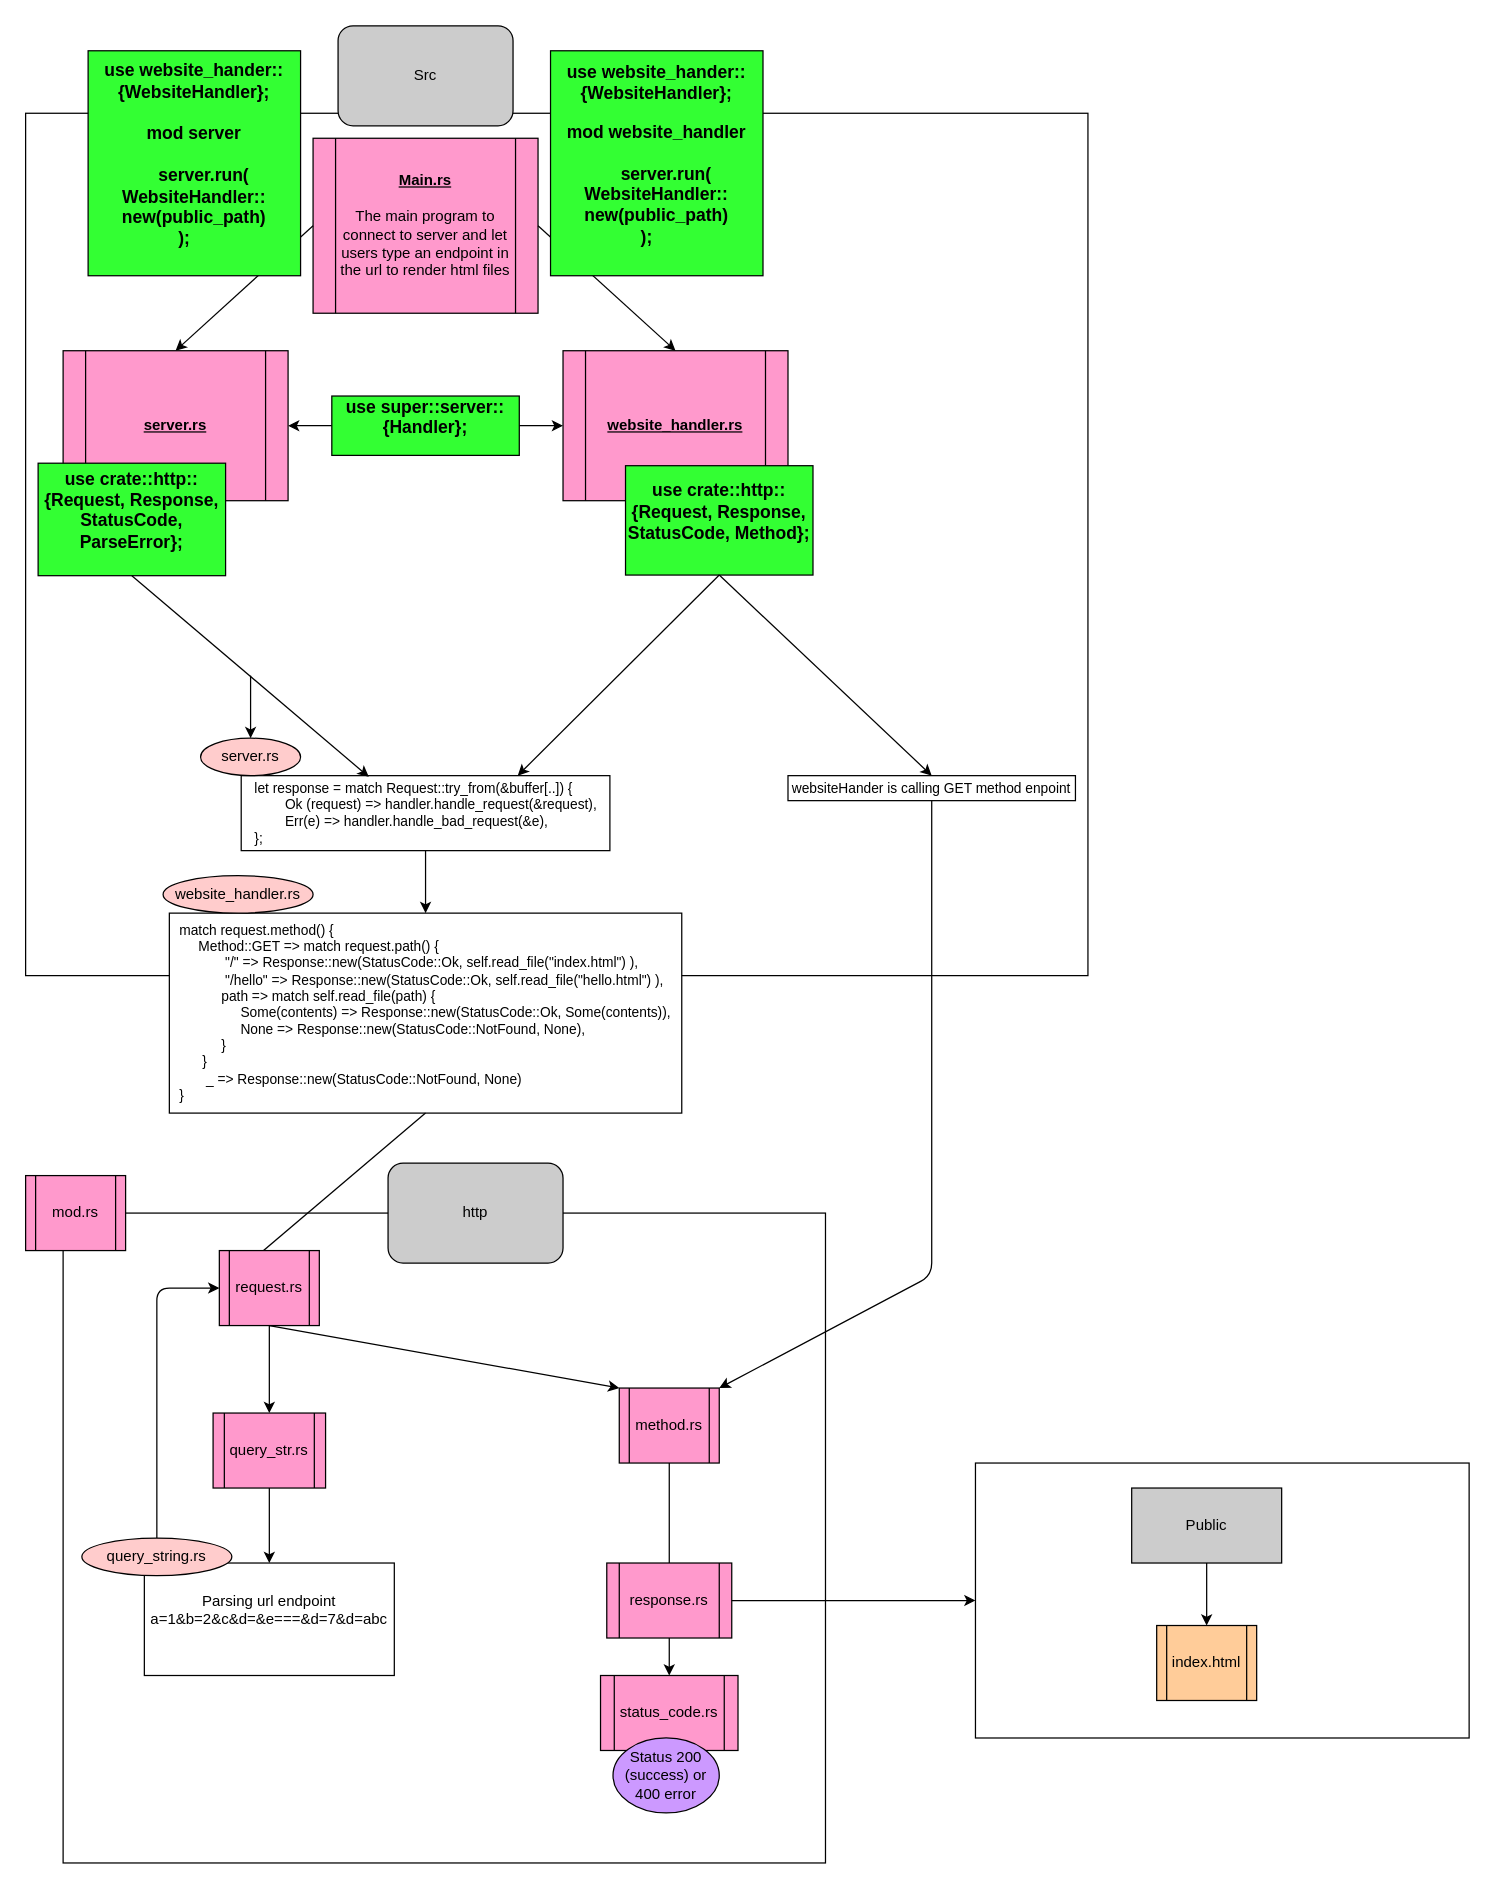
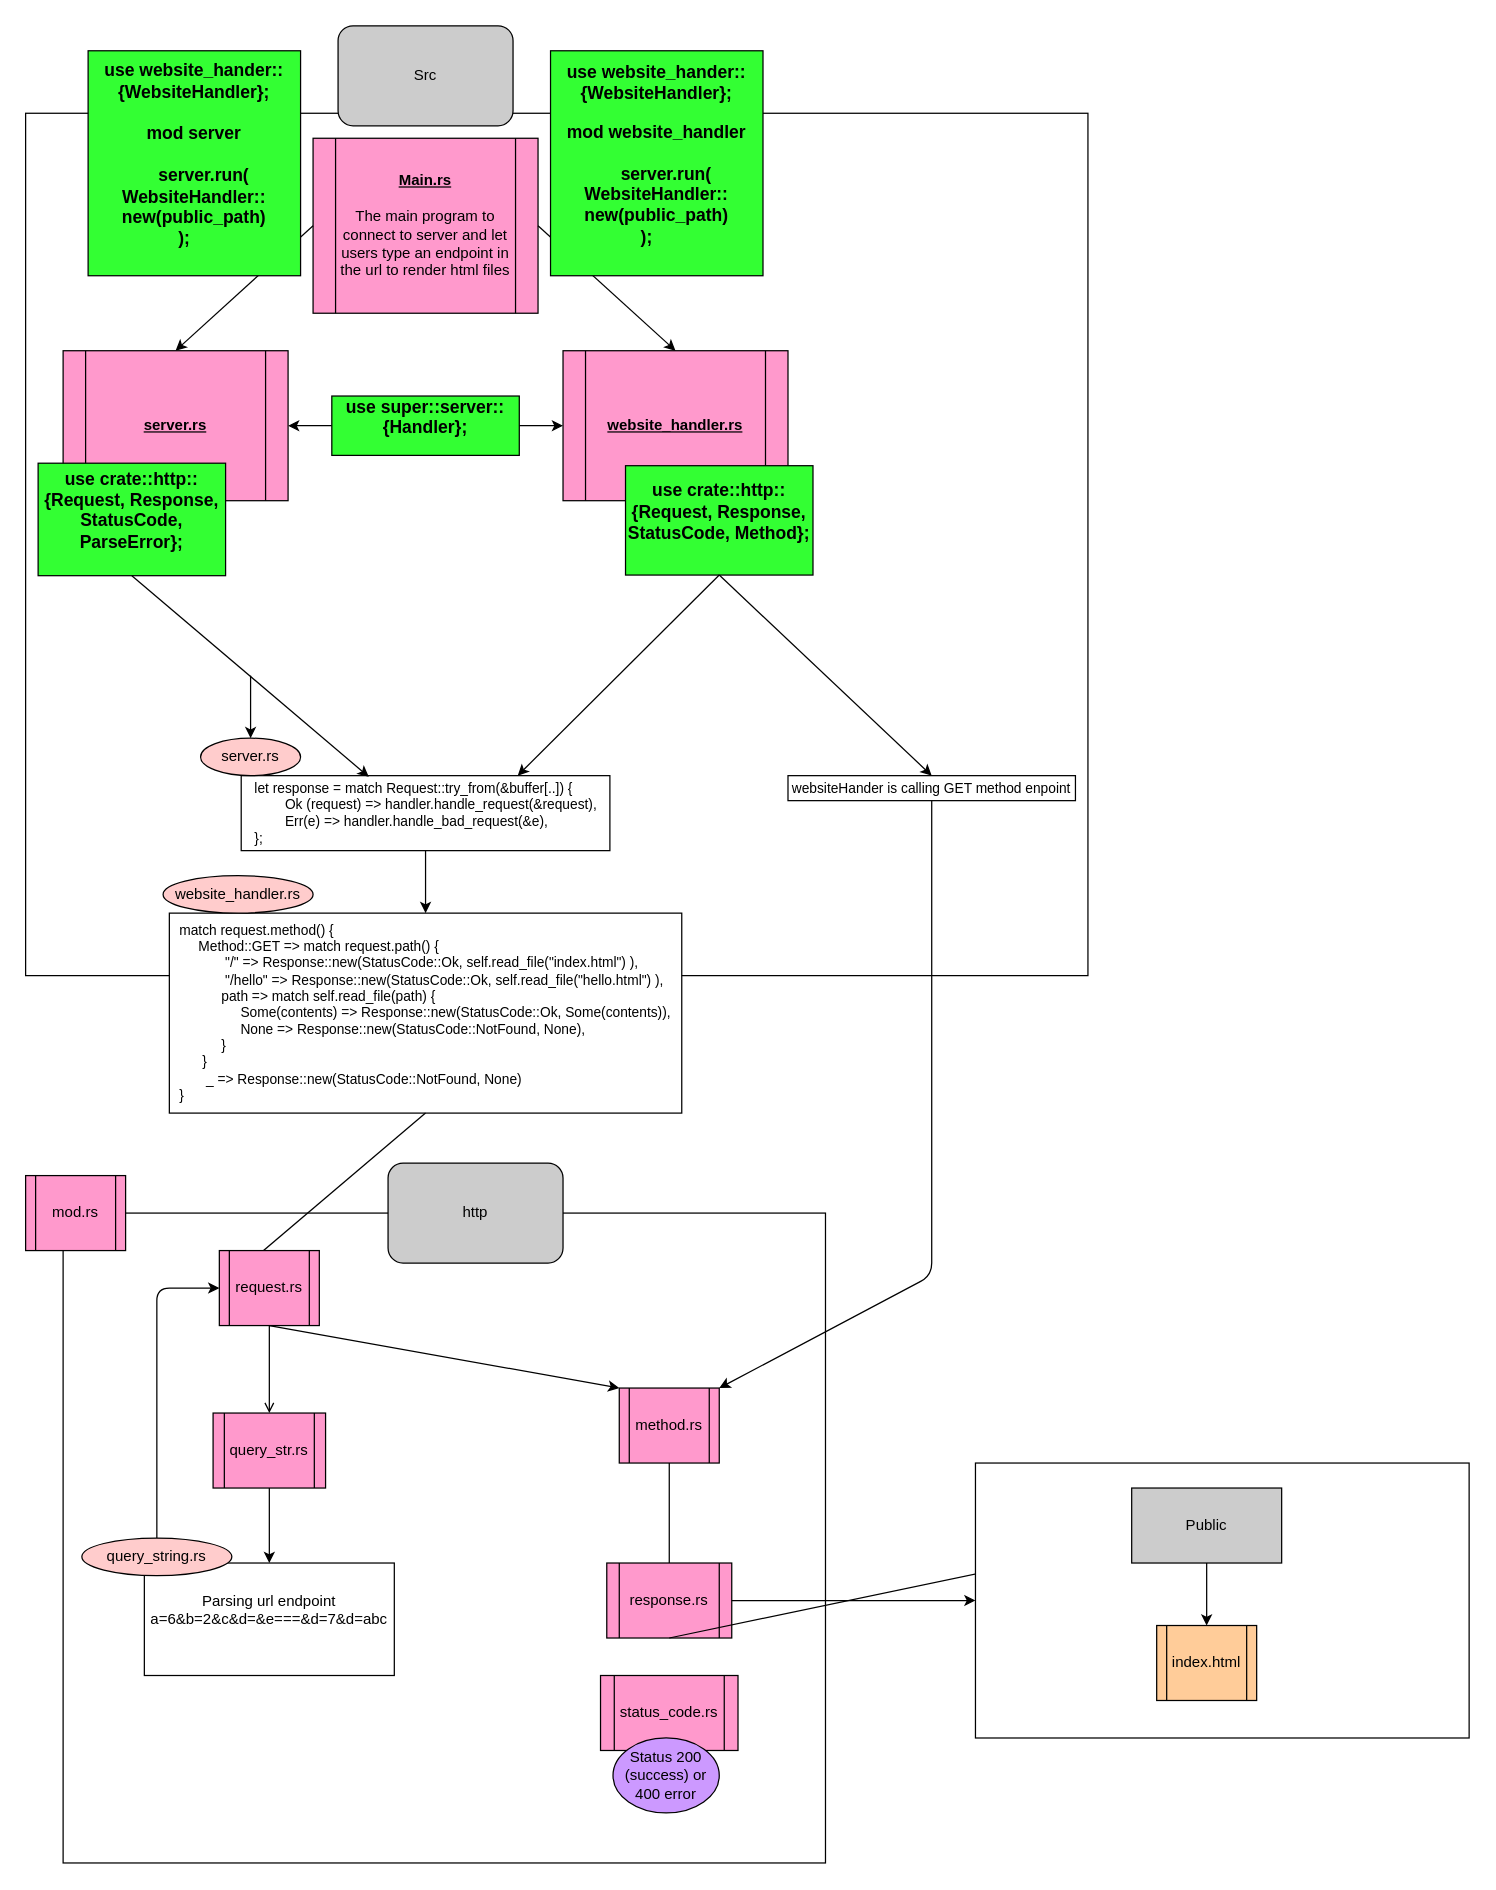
edge "request.rs" -> "query_str.rs": arrowhead classic -> open
node "Parsing url endpoint a=1&b=2&c&d=&e===&d=7&d=abc": label "Parsing url endpoint a=1&b=2&c&d=&e===&d=7&d=abc" -> "Parsing url endpoint a=6&b=2&c&d=&e===&d=7&d=abc"
edge "response.rs" -> "status_code.rs": now "response.rs" -> "Public"
